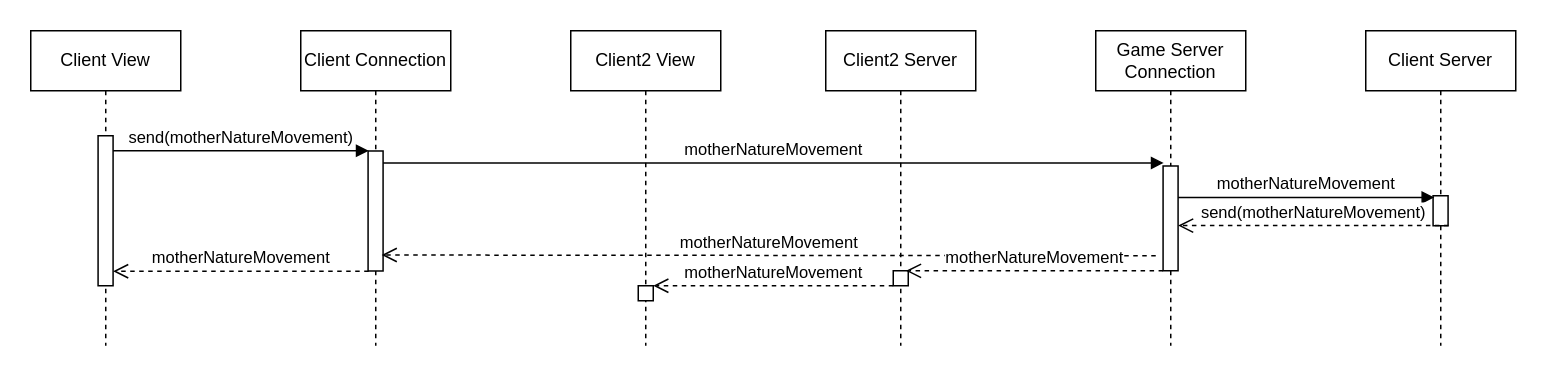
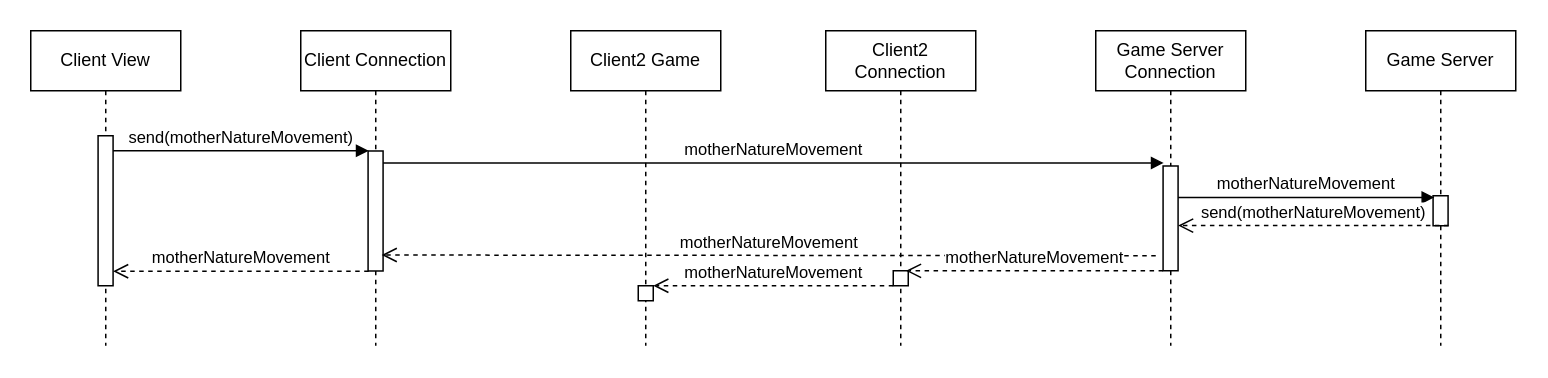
node "Client2 View": label "Client2 View" -> "Client2 Game"
node "Client2 Server": label "Client2 Server" -> "Client2 Connection"
node "Client Server": label "Client Server" -> "Game Server"
